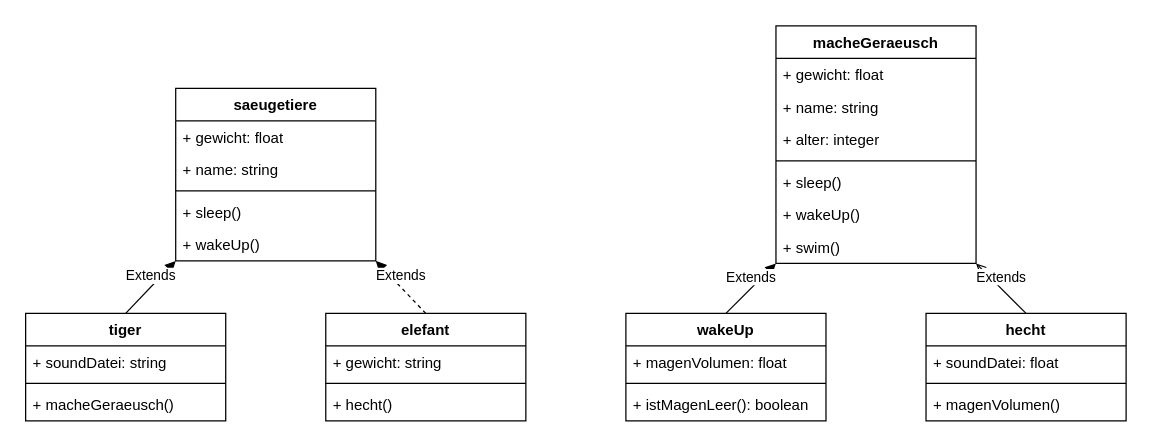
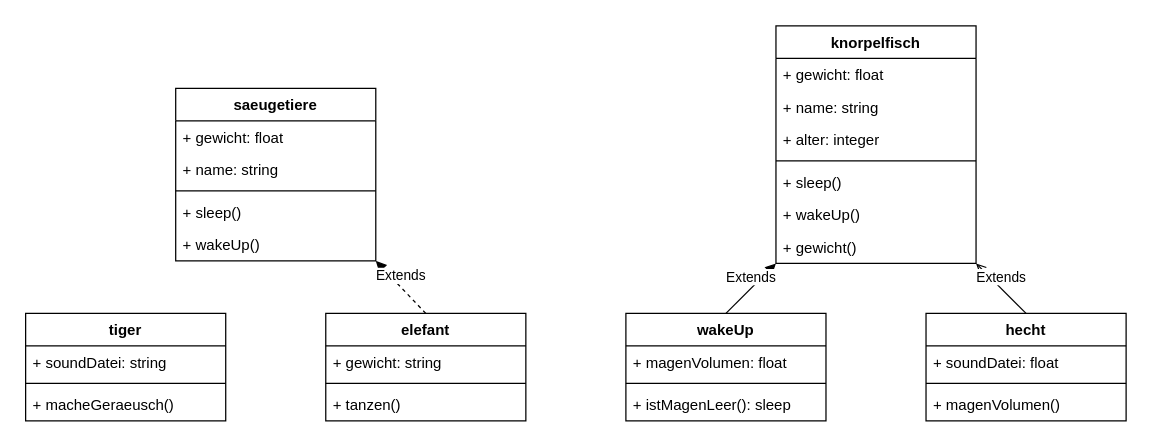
node "macheGeraeusch": label "macheGeraeusch" -> "knorpelfisch"
node "+ swim()": label "+ swim()" -> "+ gewicht()"
edge "tiger" -> "saeugetiere": removed, label "Extends"
node "+ hecht()": label "+ hecht()" -> "+ tanzen()"
node "+ istMagenLeer(): boolean": label "+ istMagenLeer(): boolean" -> "+ istMagenLeer(): sleep"
